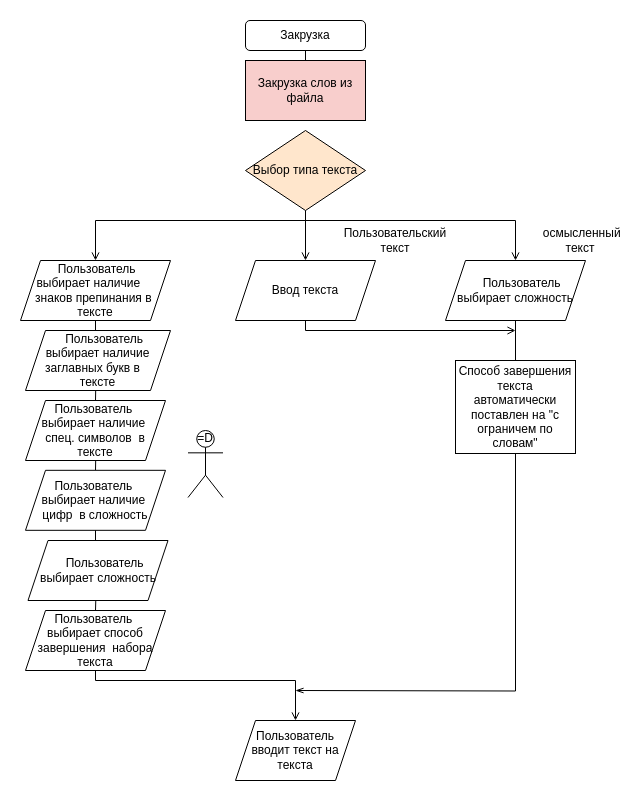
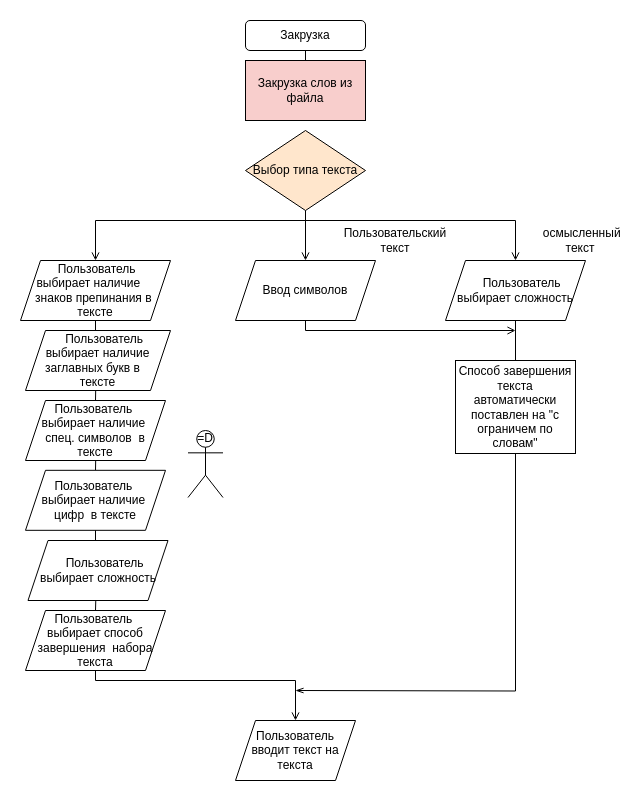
node "Ввод текста": label "Ввод текста" -> "Ввод символов"
node "Пользователь выбирает наличие цифр в сложность": label "Пользователь выбирает наличие цифр в сложность" -> "Пользователь выбирает наличие цифр в тексте"
